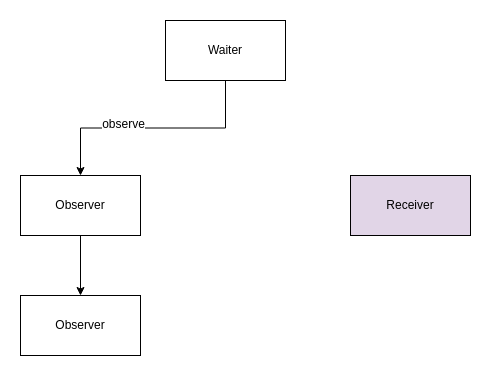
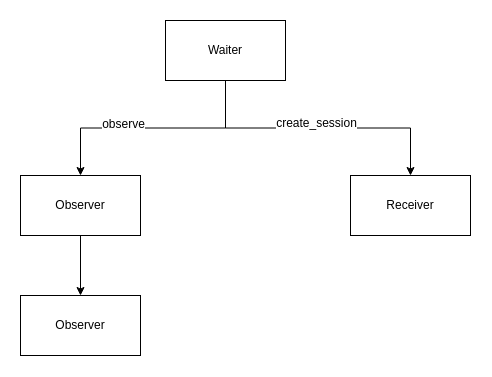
edge "Waiter" -> "Receiver": added, label "create_session"
node "Receiver": fillcolor #e1d5e7 -> #ffffff
